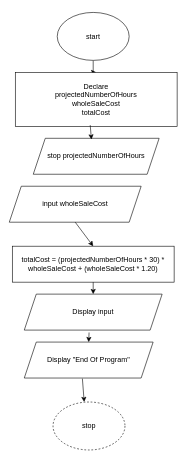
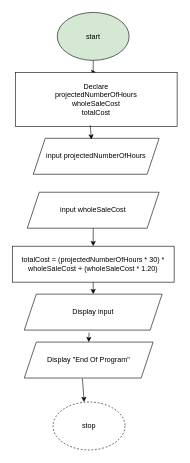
node "start": fillcolor #ffffff -> #d5e8d4
node "stop projectedNumberOfHours": label "stop projectedNumberOfHours" -> "input projectedNumberOfHours"
node "input wholeSaleCost": moved (75, 204) -> (93, 210)
